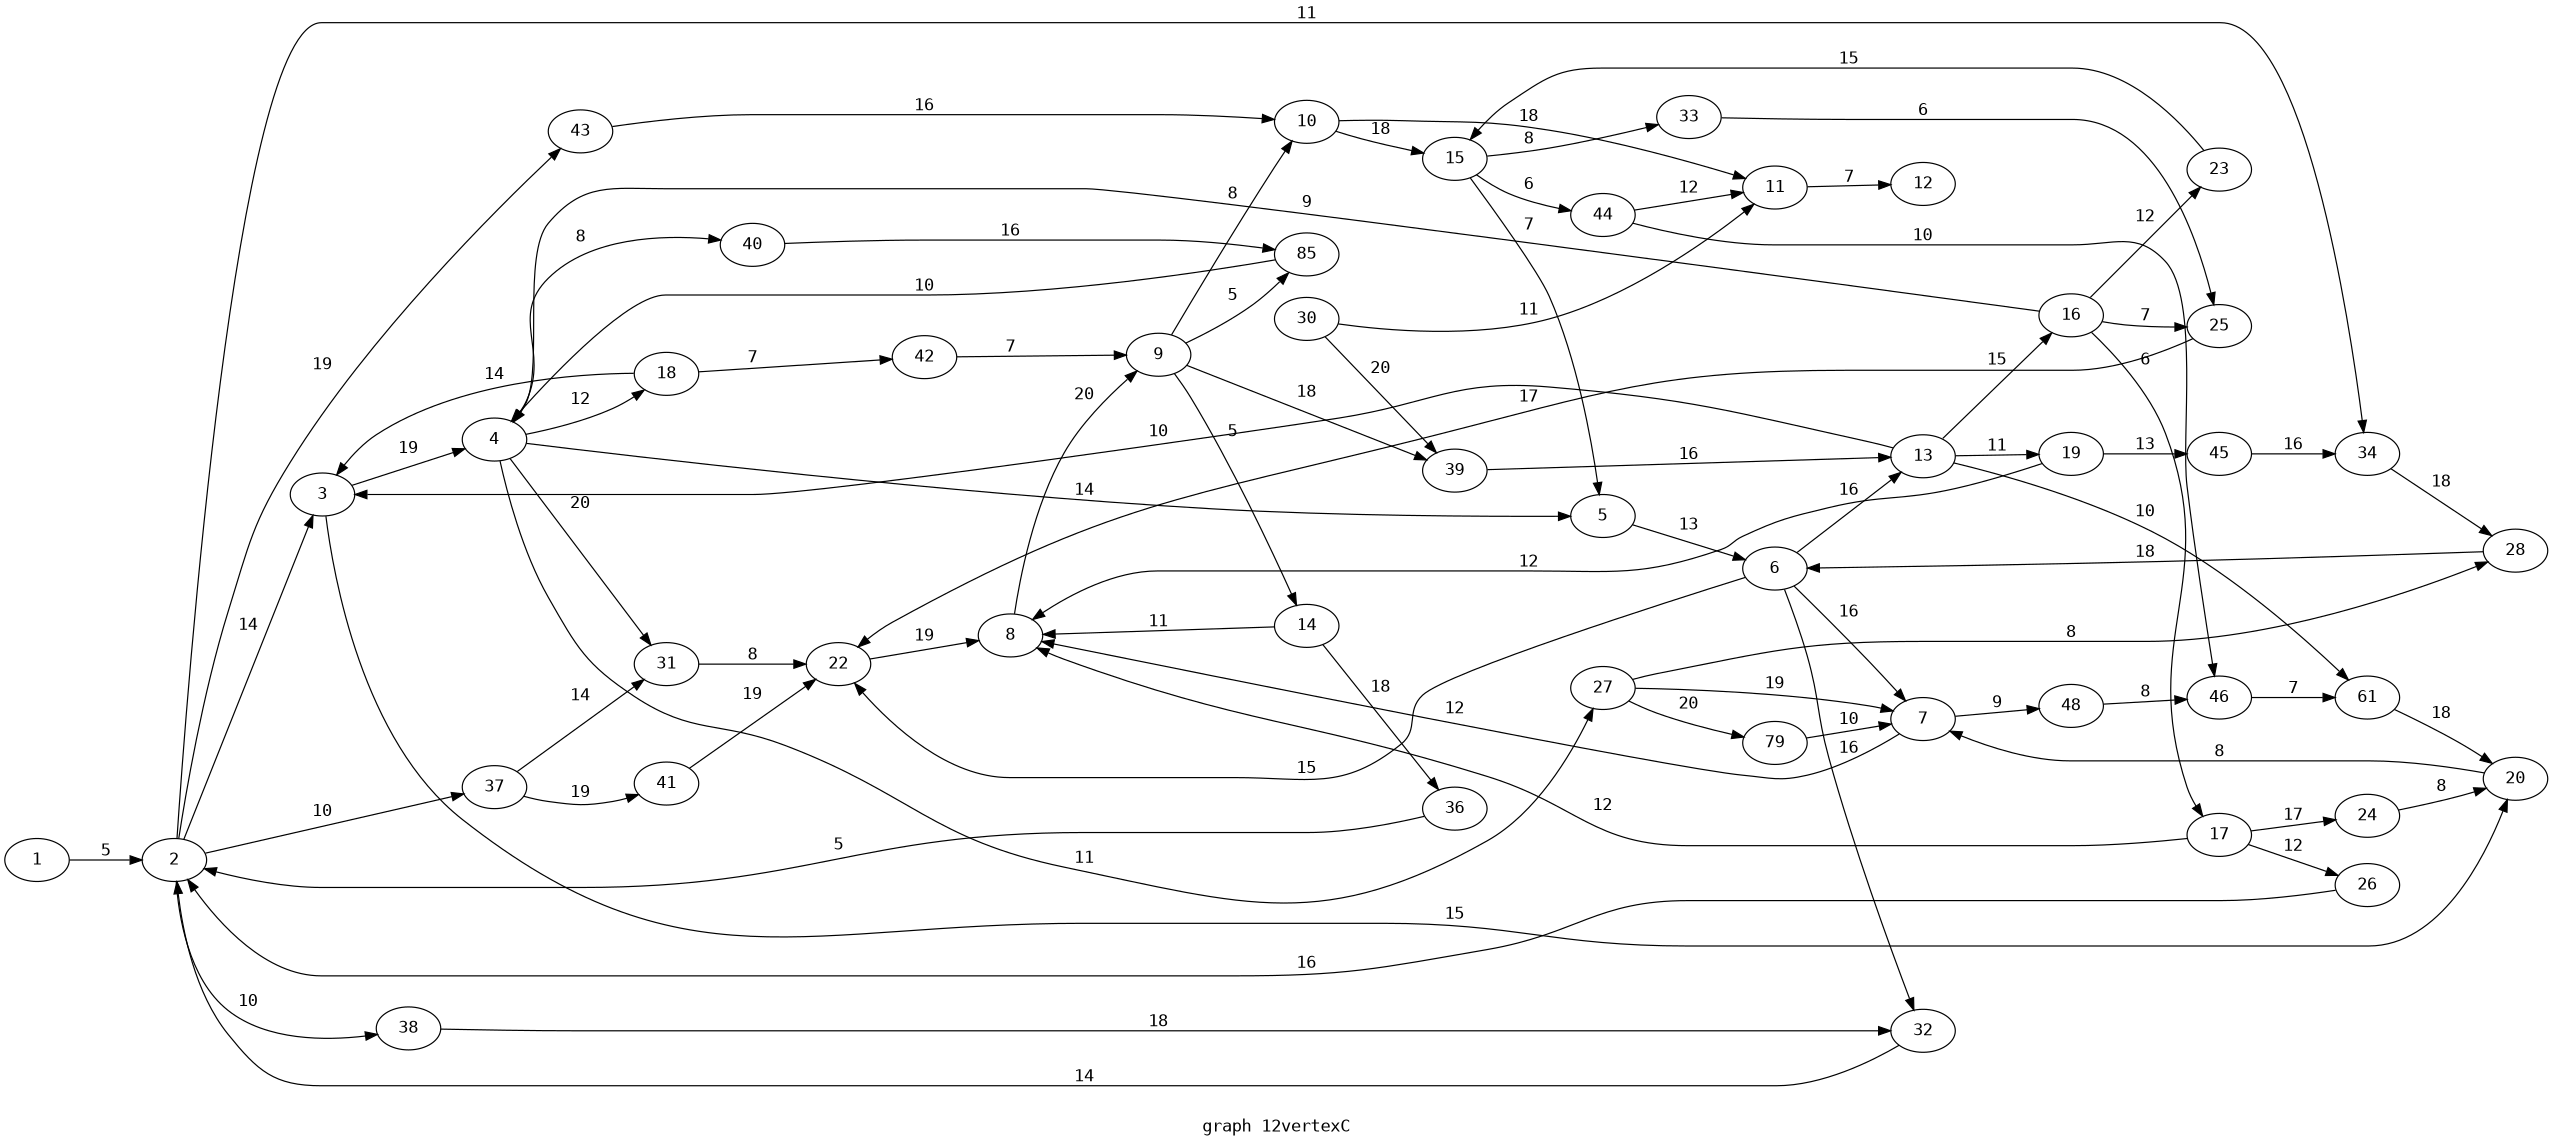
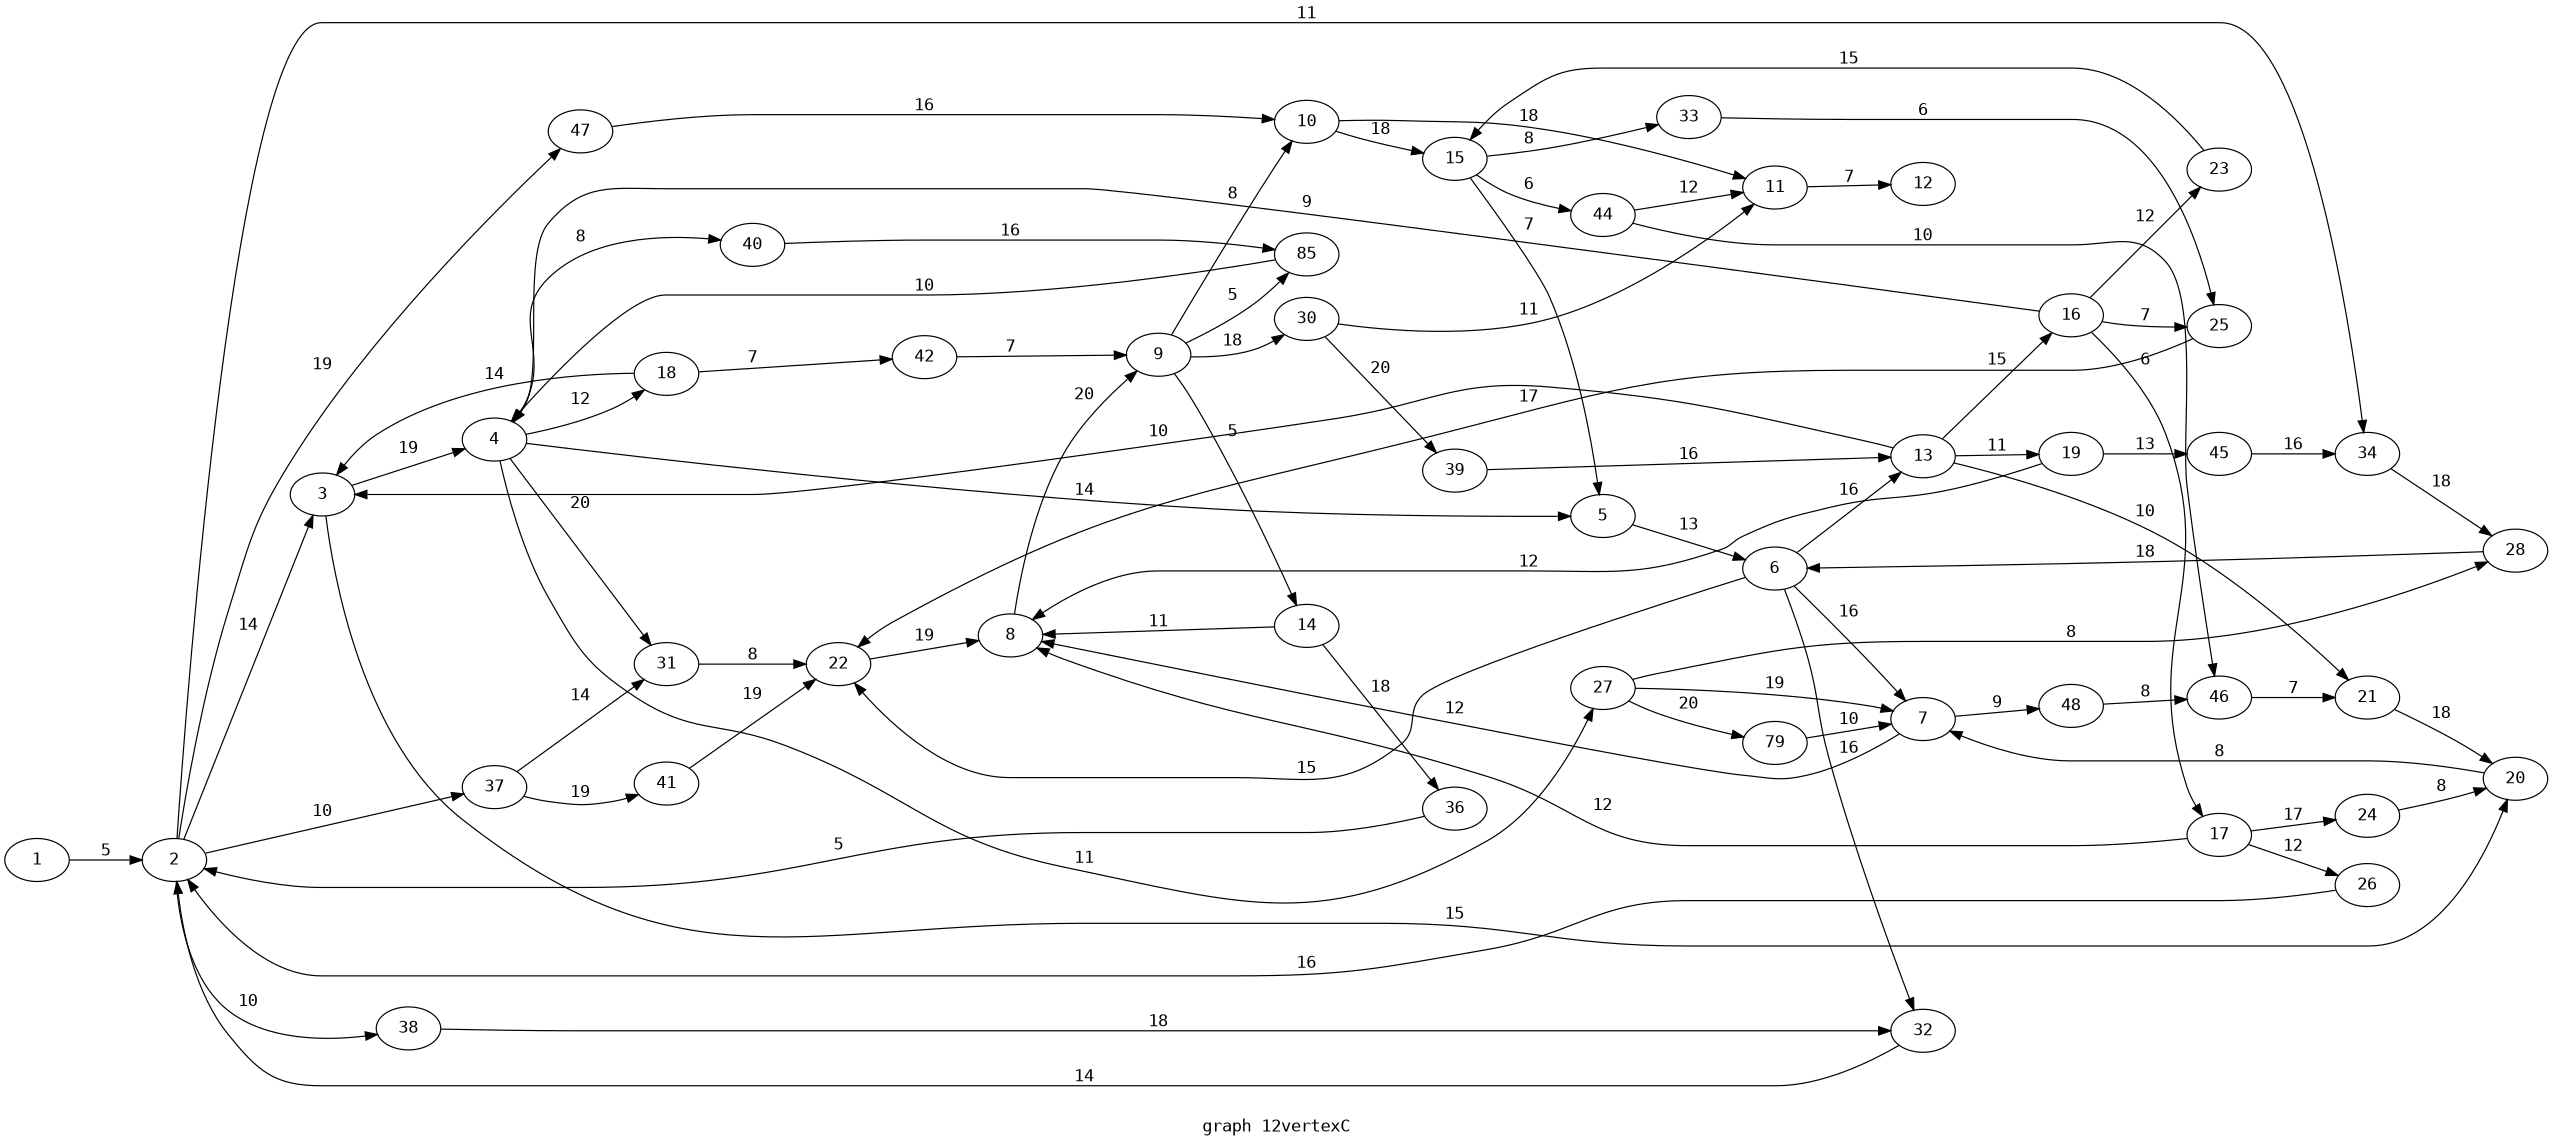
node "43": label "43" -> "47"
edge "9" -> "39": now "9" -> "30"
node "61": label "61" -> "21"
